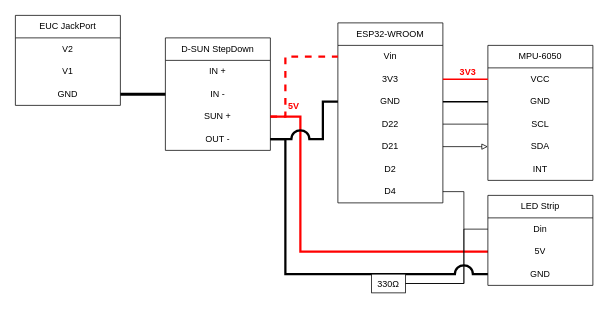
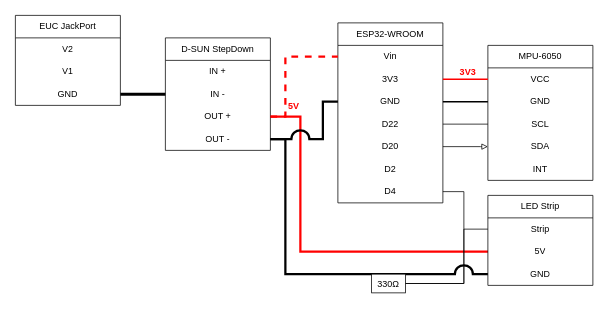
node "SUN +": label "SUN +" -> "OUT +"
node "D21": label "D21" -> "D20"
node "Din": label "Din" -> "Strip"
